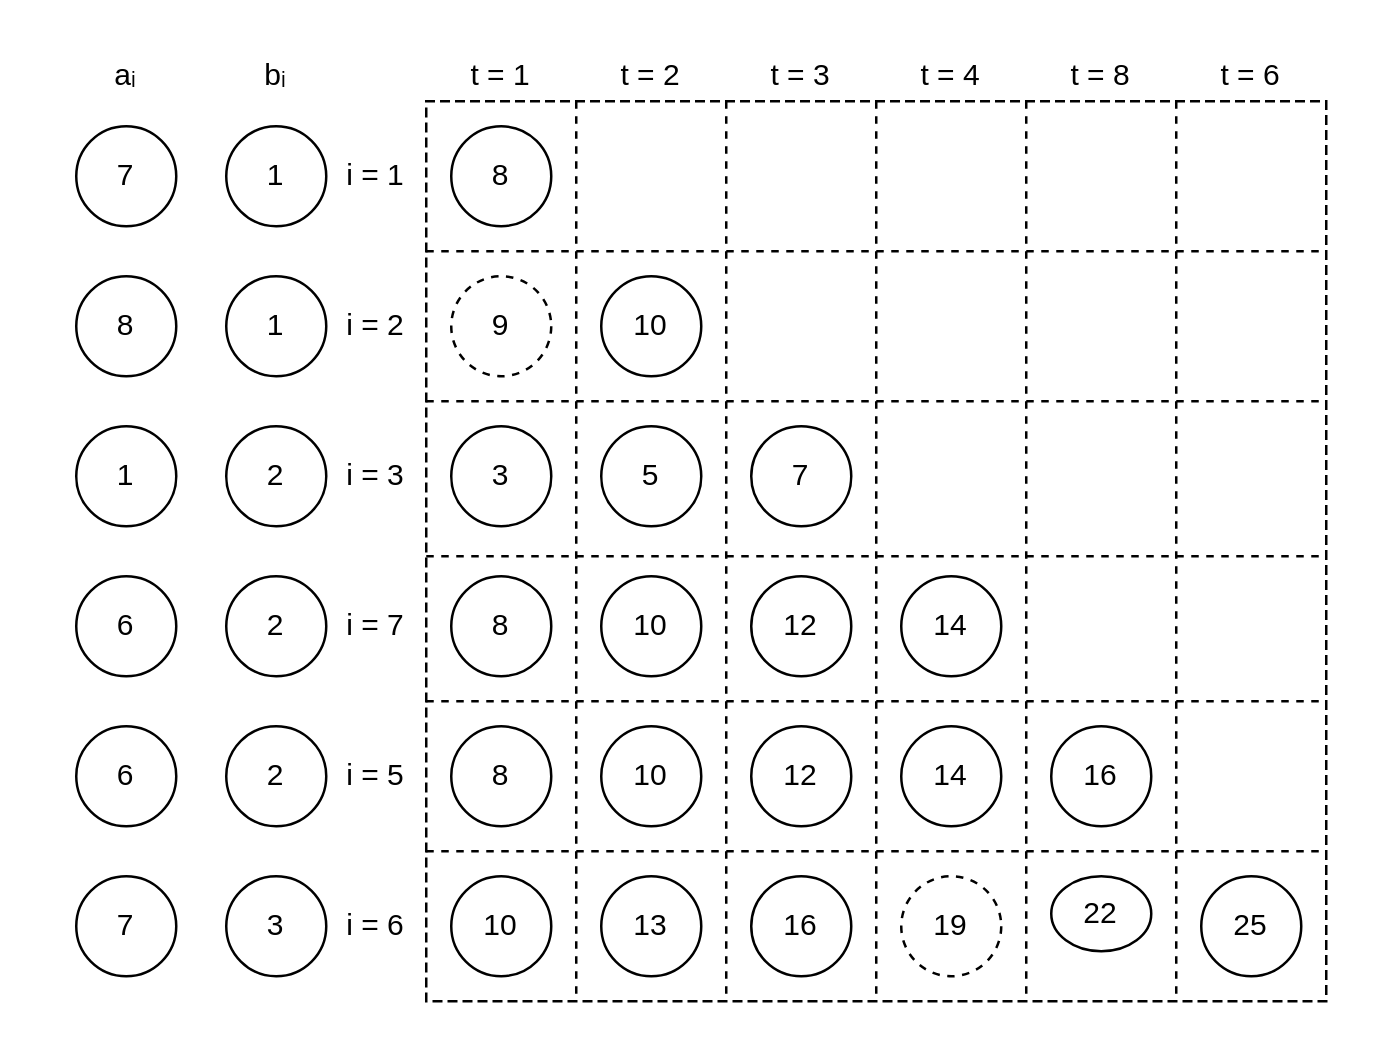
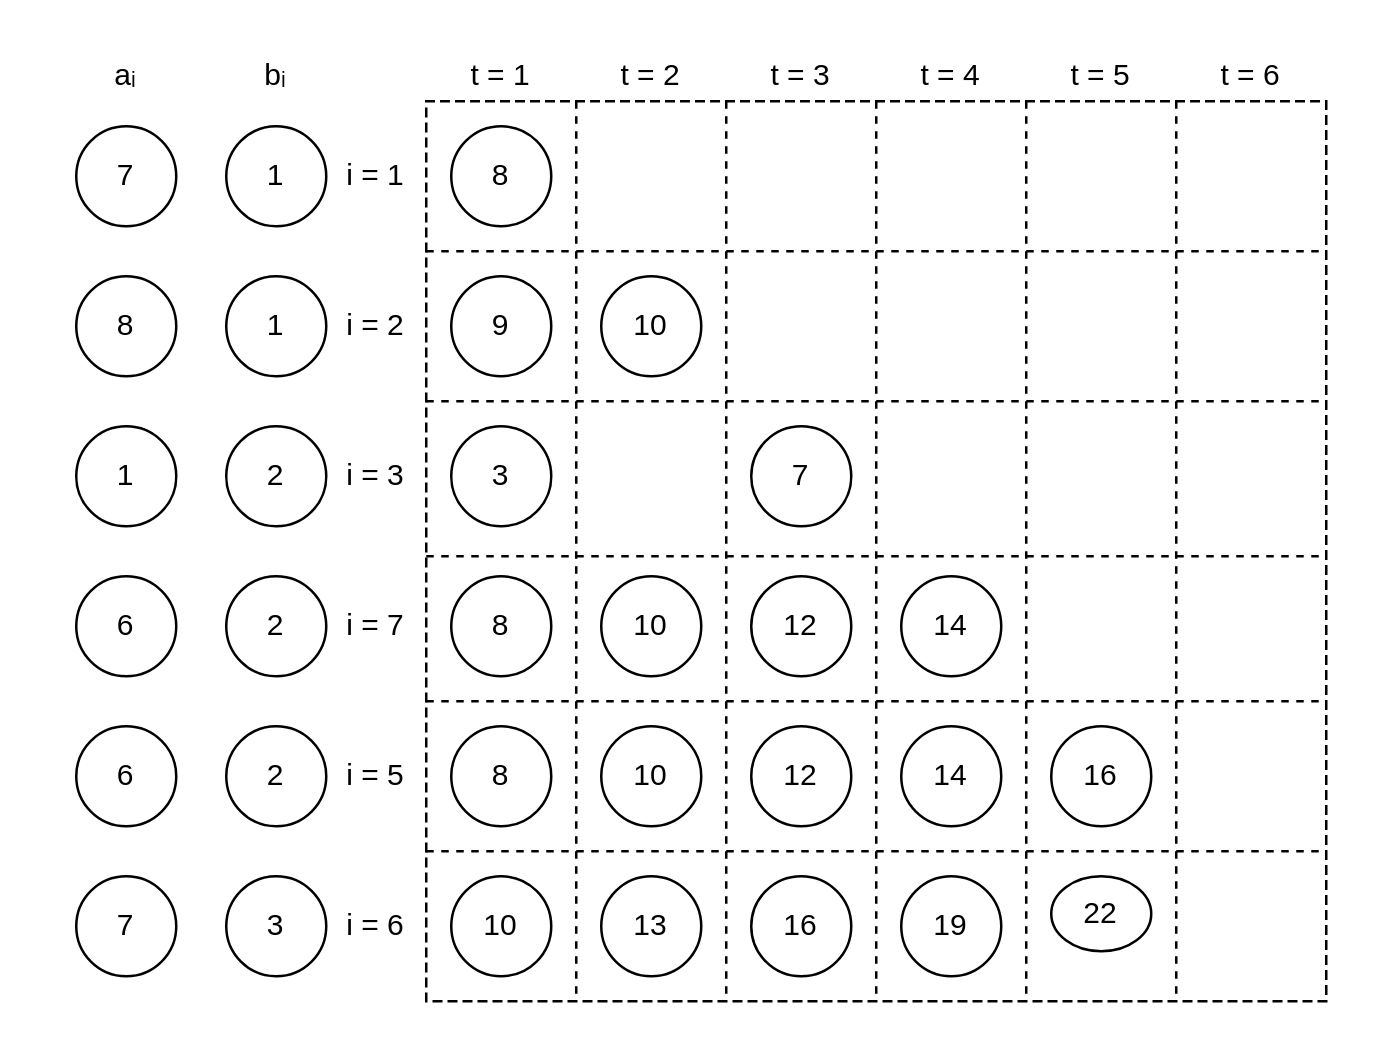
node "t = 8": label "t = 8" -> "t = 5"
node "9": style dashed -> solid
node "5": removed
node "19": style dashed -> solid
node "25": removed
